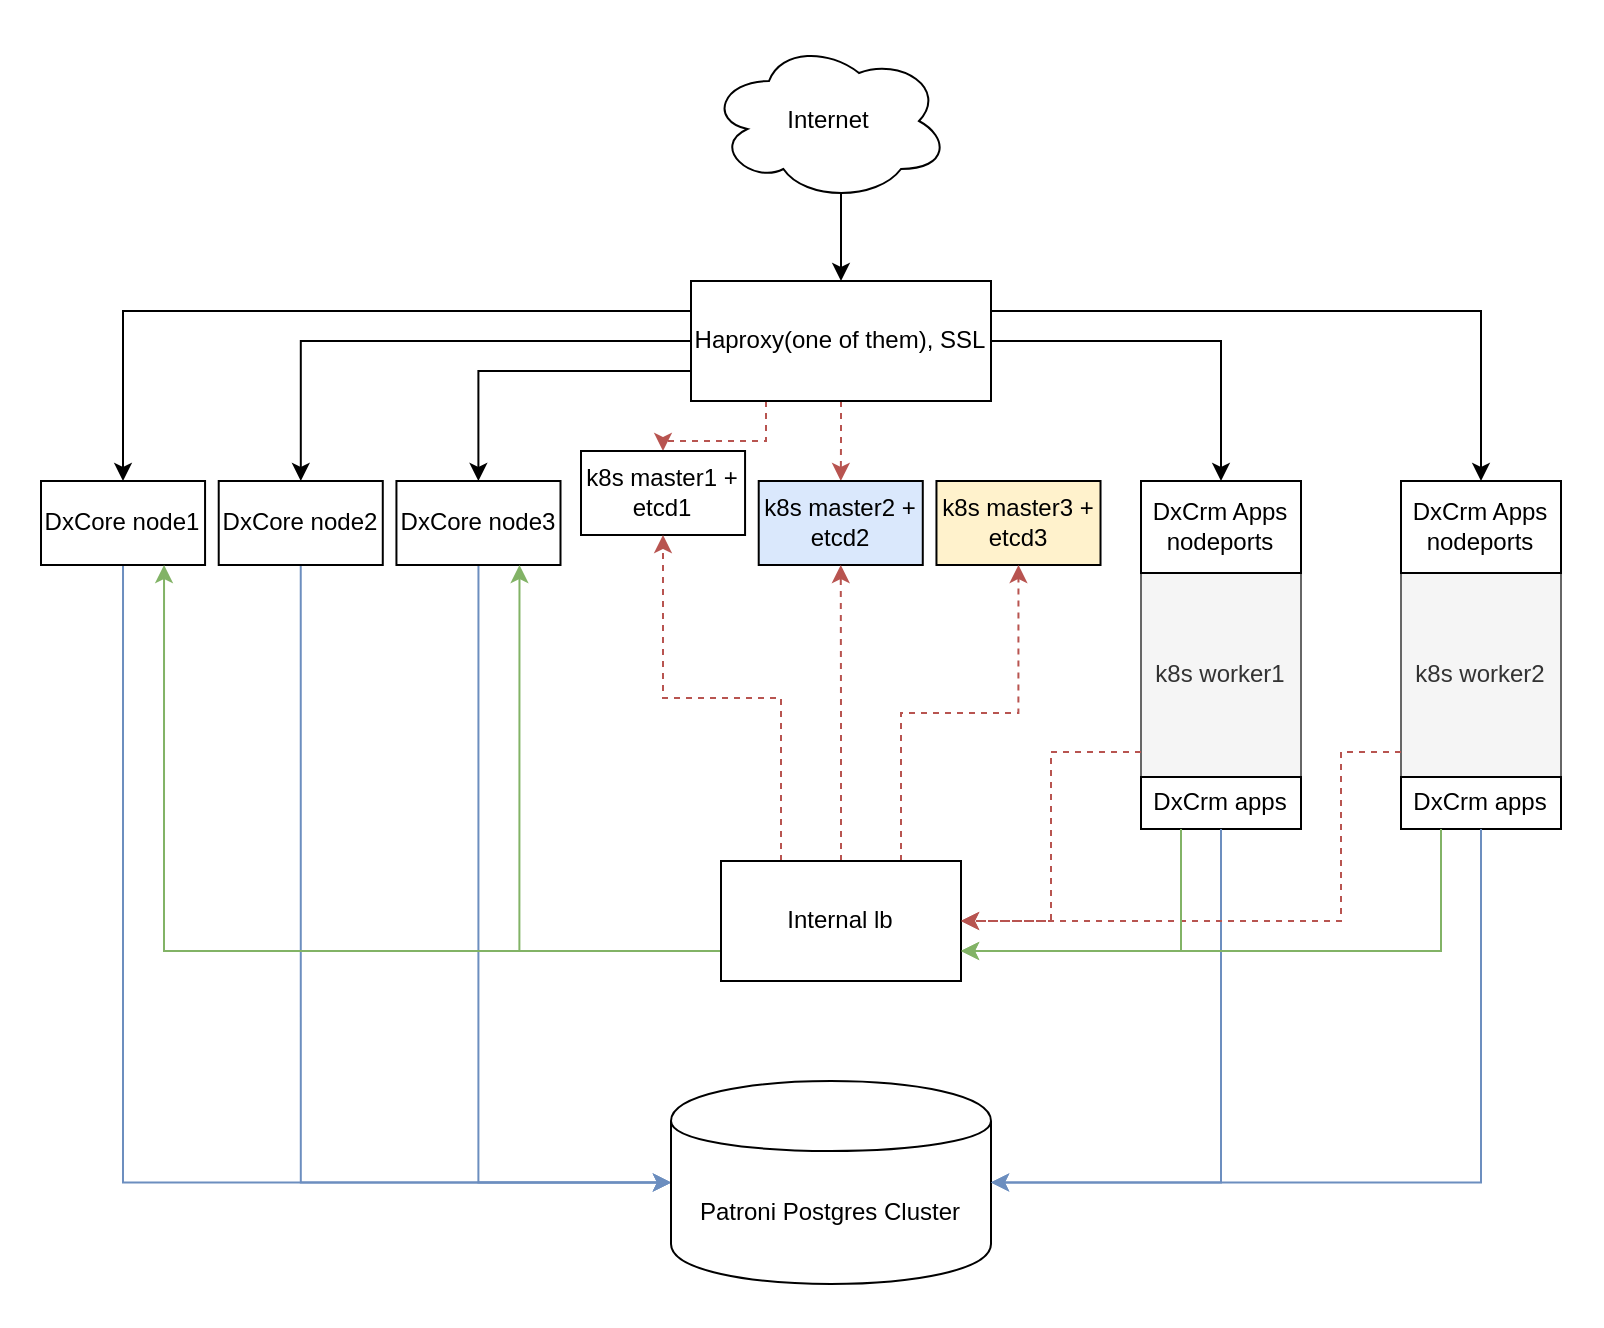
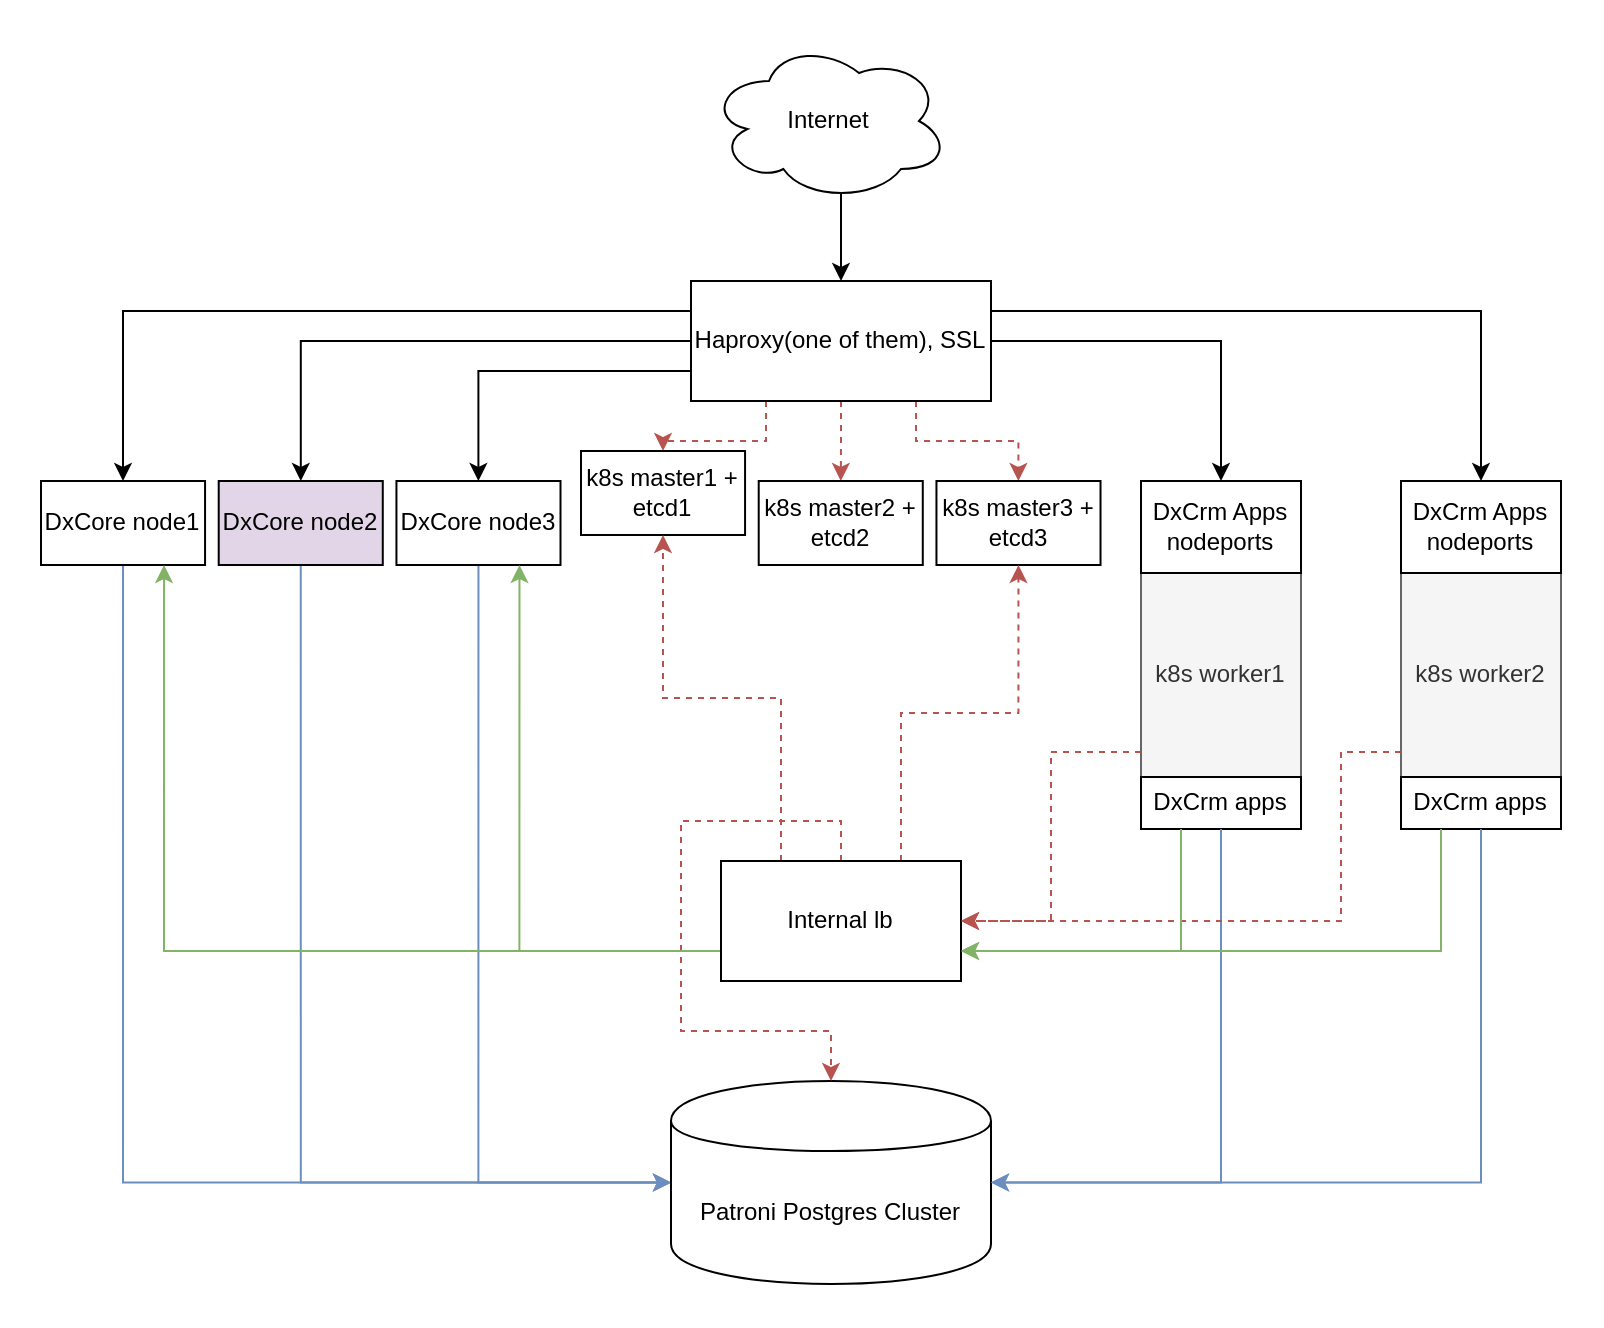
edge "Haproxy(one of them), SSL" -> "k8s master3 + etcd3": added
node "DxCore node2": fillcolor #ffffff -> #e1d5e7
node "k8s master2 + etcd2": fillcolor #dae8fc -> #ffffff
node "k8s master3 + etcd3": fillcolor #fff2cc -> #ffffff
edge "Internal lb" -> "k8s master2 + etcd2": now "Internal lb" -> "Patroni Postgres Cluster"
